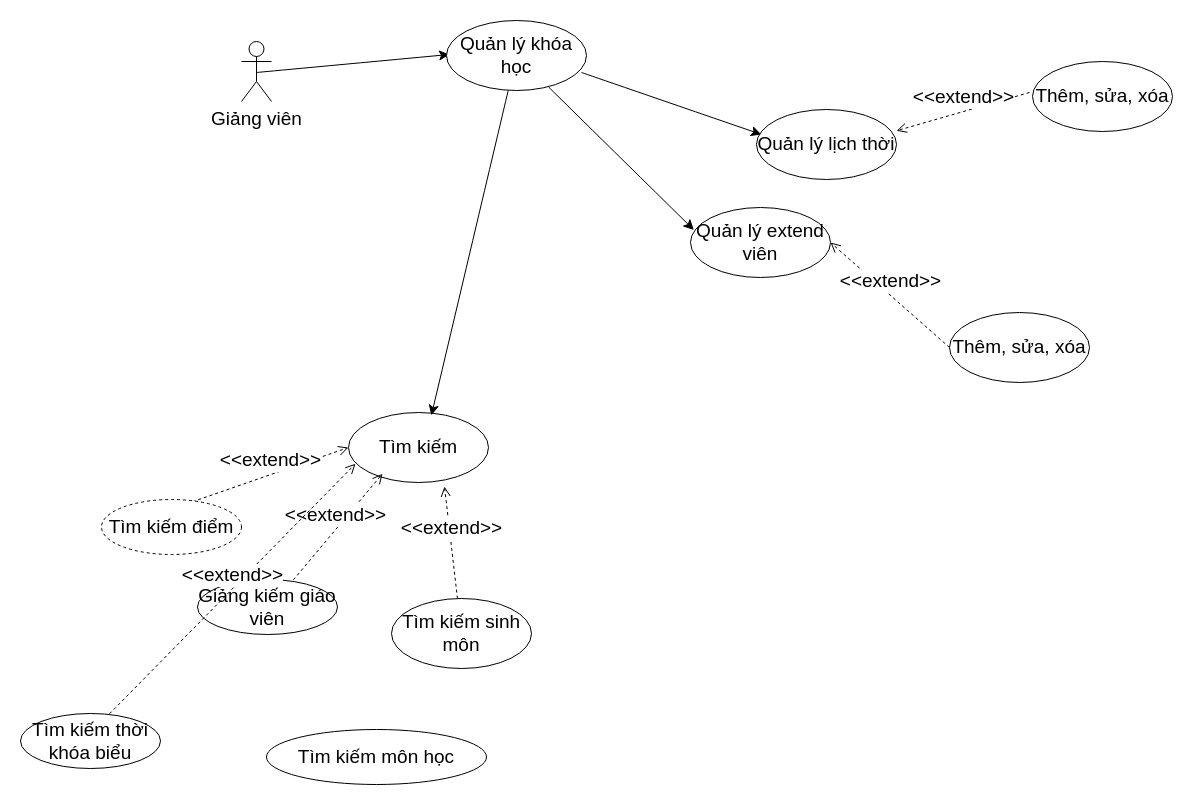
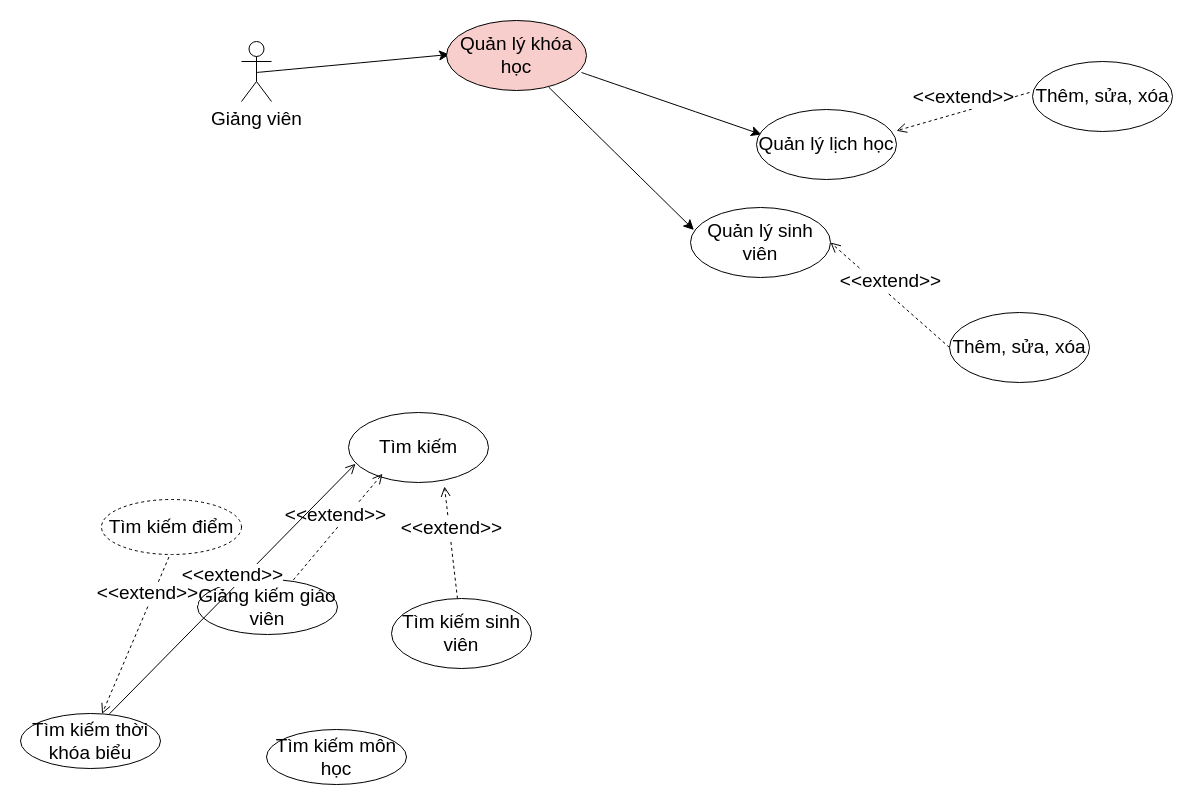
node "Quản lý khóa học": fillcolor #ffffff -> #f8cecc
node "Quản lý lịch thời": label "Quản lý lịch thời" -> "Quản lý lịch học"
node "Quản lý extend viên": label "Quản lý extend viên" -> "Quản lý sinh viên"
edge "Quản lý khóa học" -> "Tìm kiếm": removed
edge "Tìm kiếm điểm" -> "Tìm kiếm": now "Tìm kiếm điểm" -> "Tìm kiếm thời khóa biểu"
node "Tìm kiếm sinh môn": label "Tìm kiếm sinh môn" -> "Tìm kiếm sinh viên"
edge "Tìm kiếm thời khóa biểu" -> "Tìm kiếm": style dashed -> solid
node "Tìm kiếm môn học": size 220x55 -> 140x55
